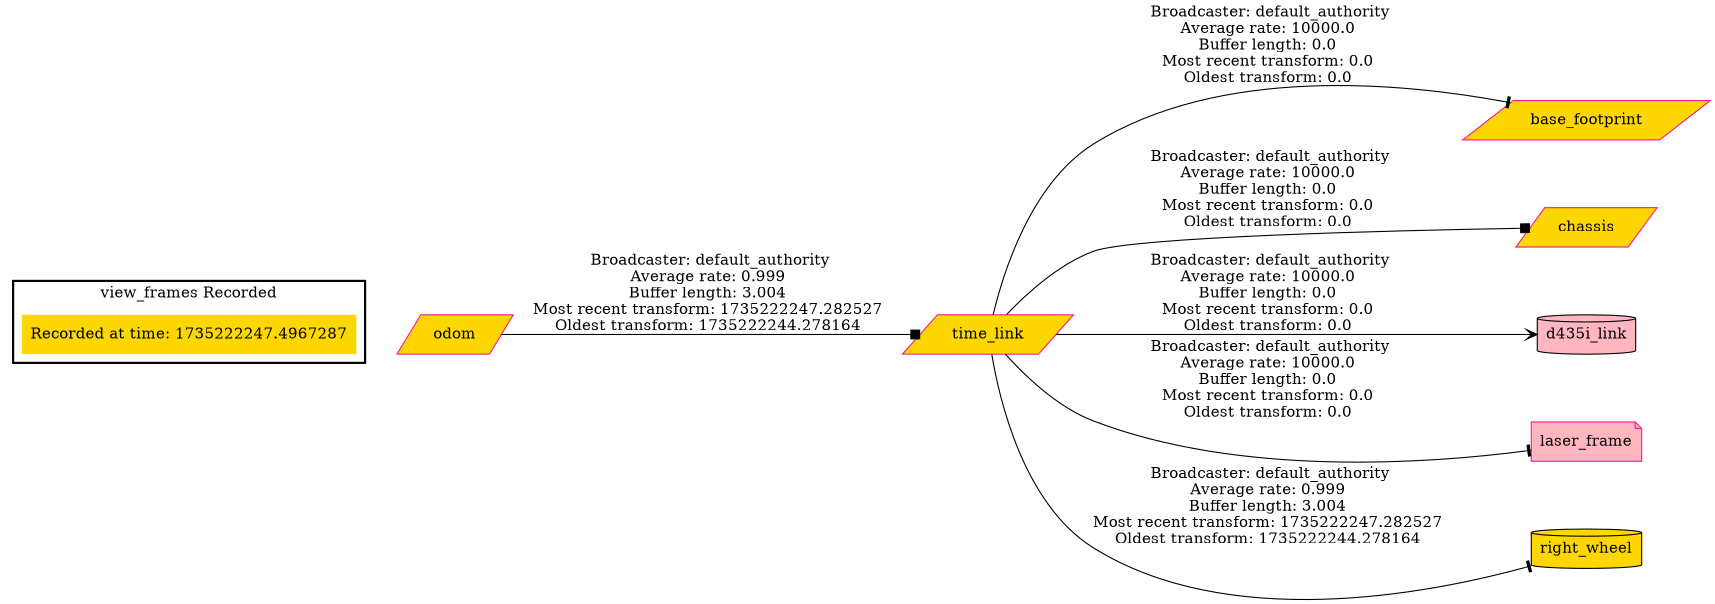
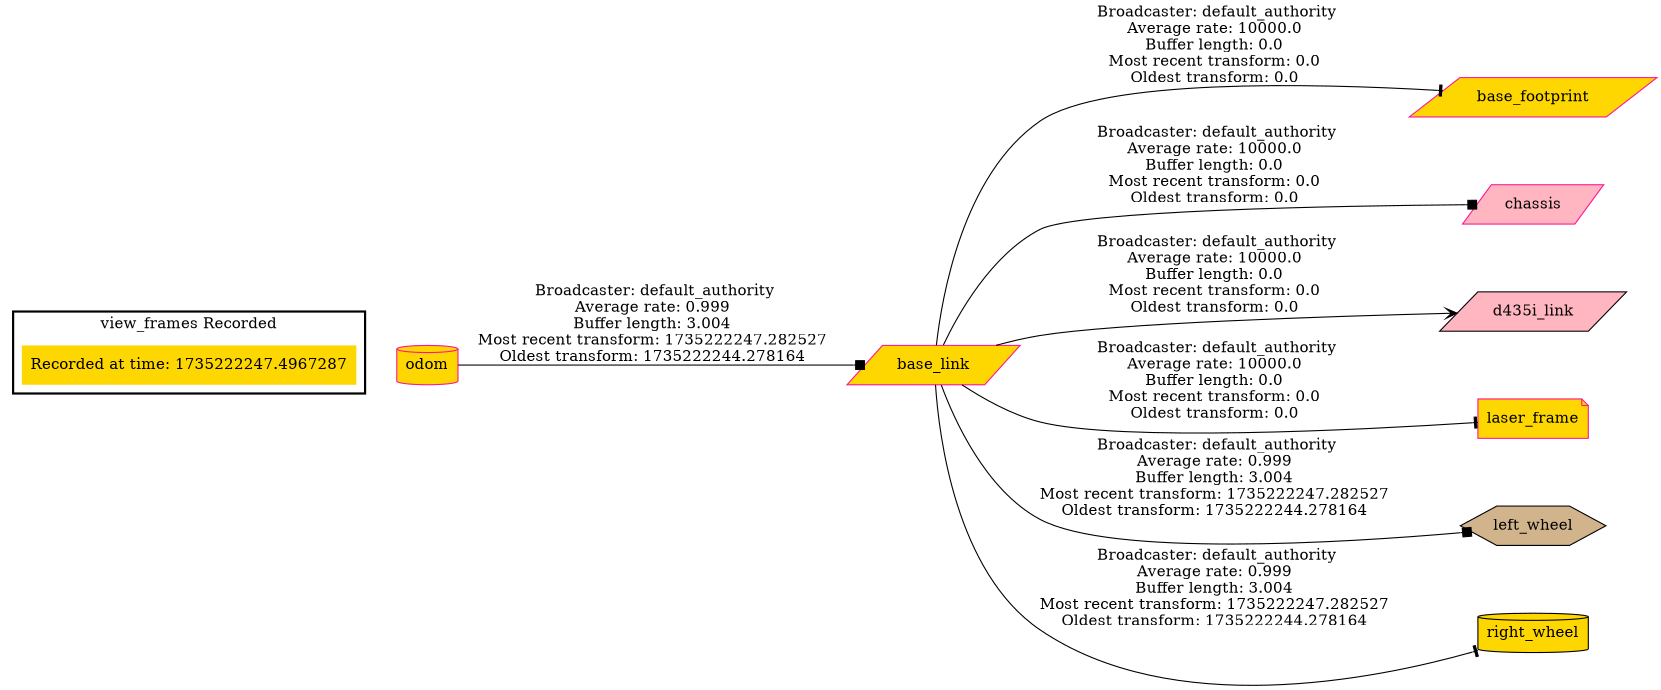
node "chassis": fillcolor gold -> lightpink
node "odom": shape parallelogram -> cylinder
node "time_link": label "time_link" -> "base_link"
node "d435i_link": shape cylinder -> parallelogram
node "laser_frame": fillcolor lightpink -> gold
node "left_wheel": added
